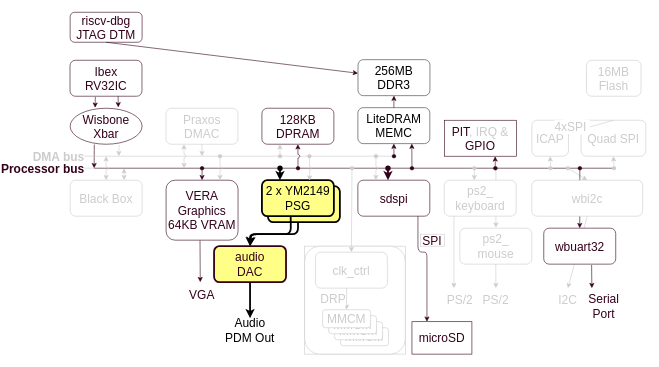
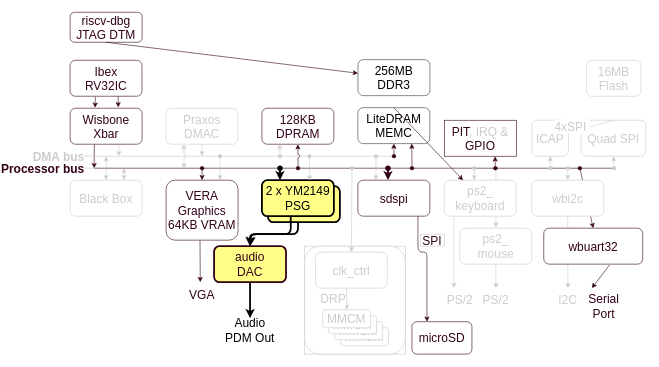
edge "LiteDRAMMEMC" -> "256MB DDR3": now "LiteDRAMMEMC" -> "ps2_ keyboard"
node "Wisbone Xbar": shape ellipse -> rounded rectangle
node "wbi2c": size 111x36 -> 72x36
node "wbuart32": size 72x36 -> 99x36
node "microSD": shape rectangle -> rounded rectangle
